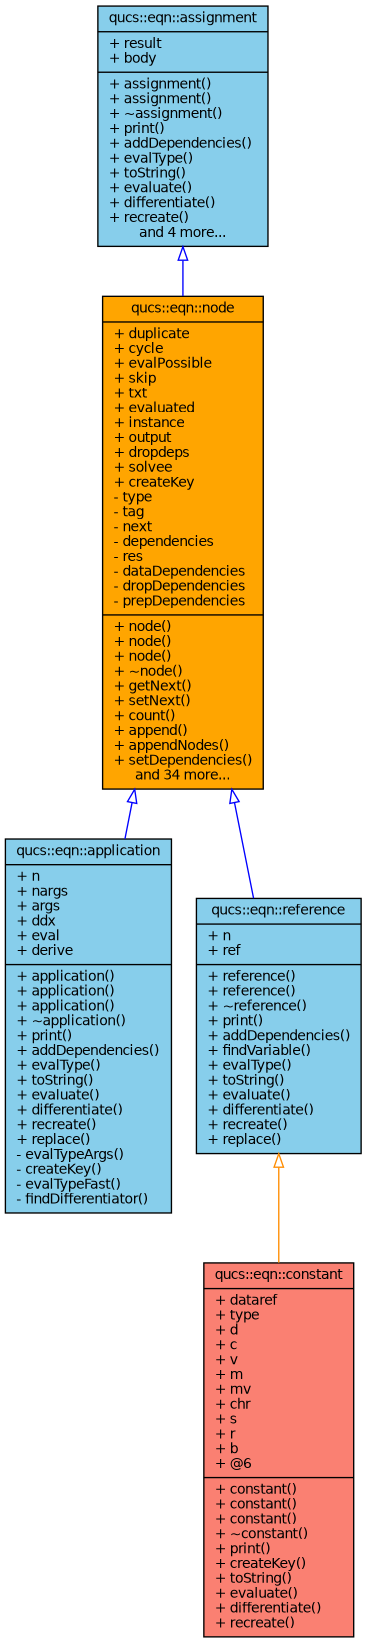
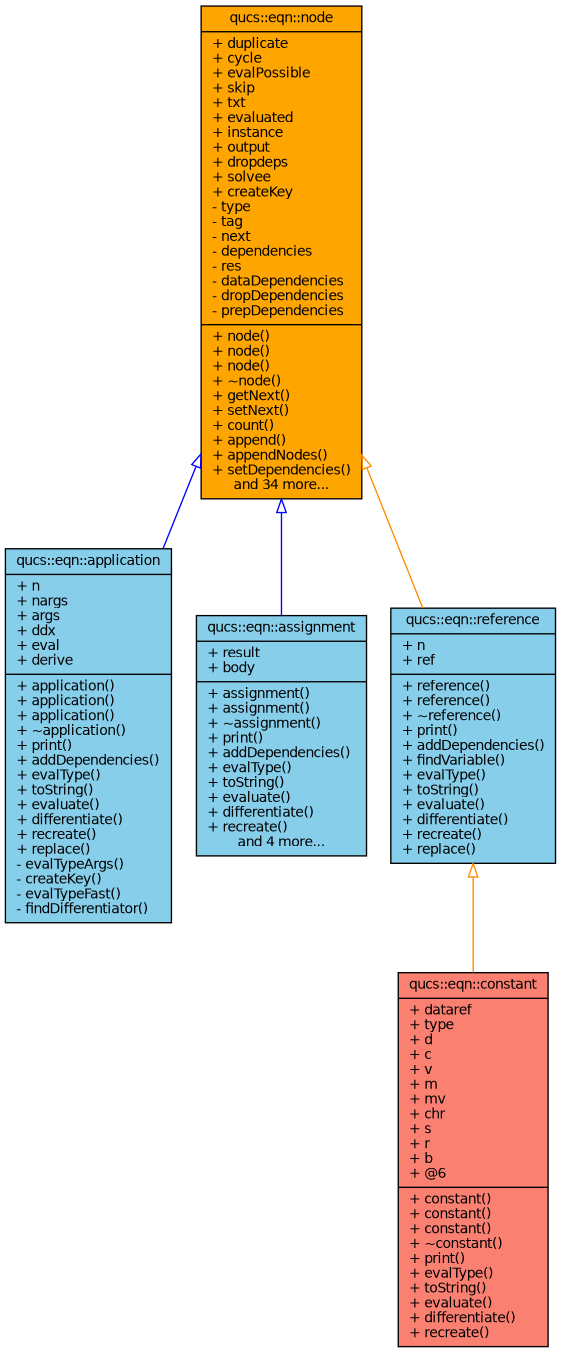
edge "qucs::eqn::node" -> "qucs::eqn::assignment": reversed
edge "qucs::eqn::reference" -> "qucs::eqn::node": color blue -> darkorange
node "qucs::eqn::constant": text "+ createKey()" -> "+ evalType()"
